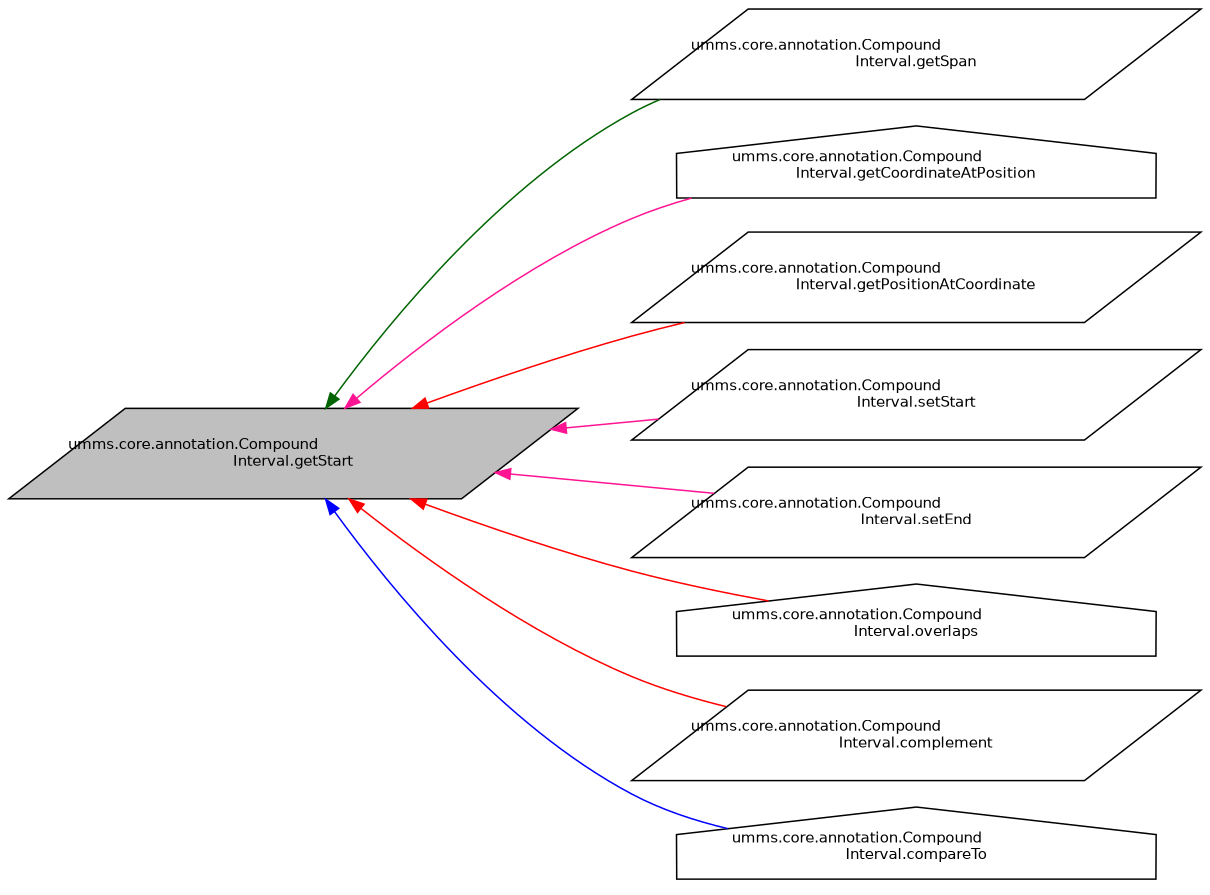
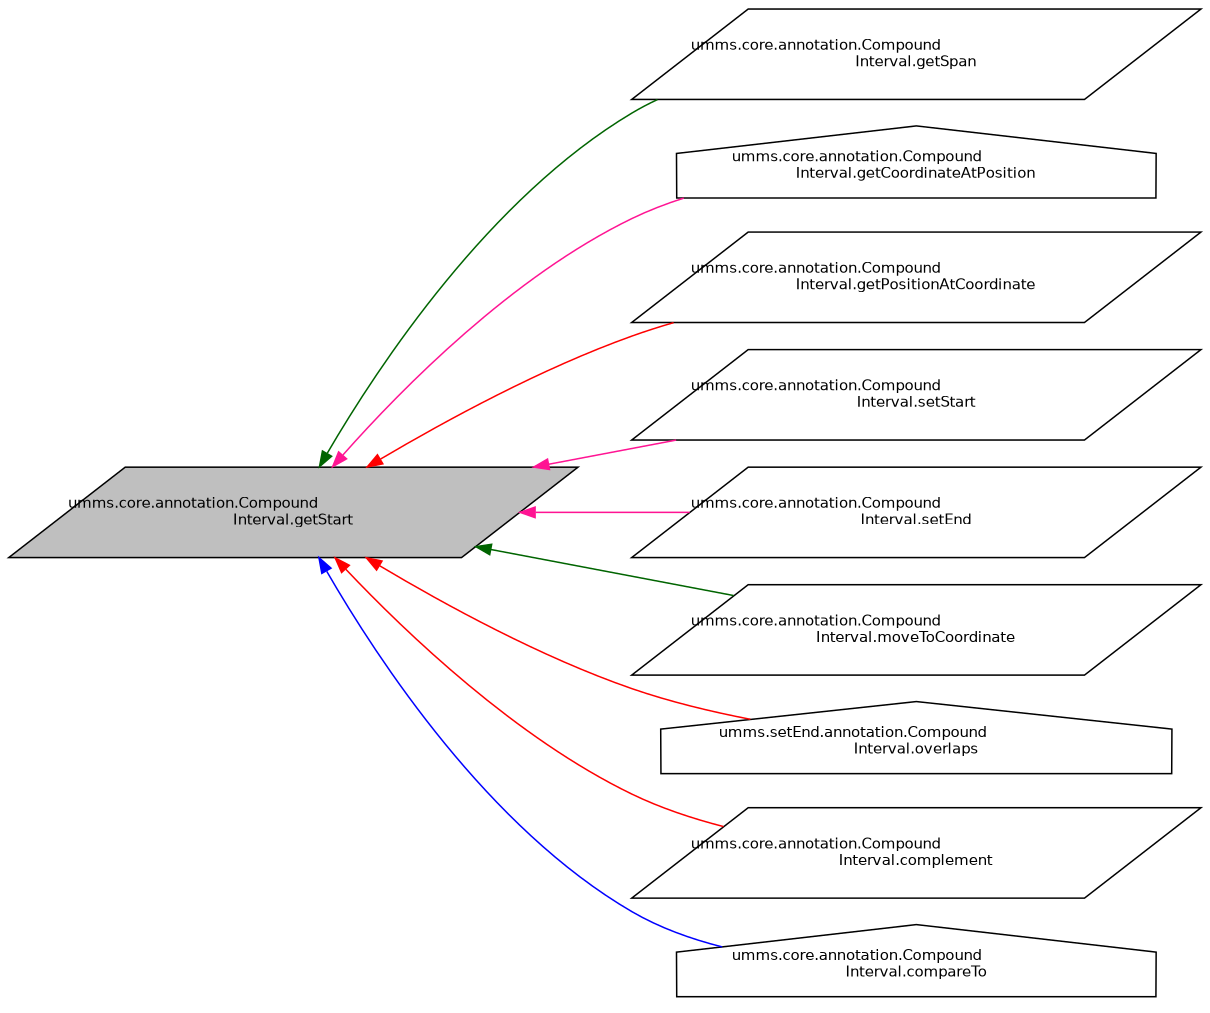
node "umms.core.annotation.Compound Interval.overlaps": label "umms.core.annotation.Compound Interval.overlaps" -> "umms.setEnd.annotation.Compound Interval.overlaps"
node "umms.core.annotation.Compound Interval.moveToCoordinate": added
